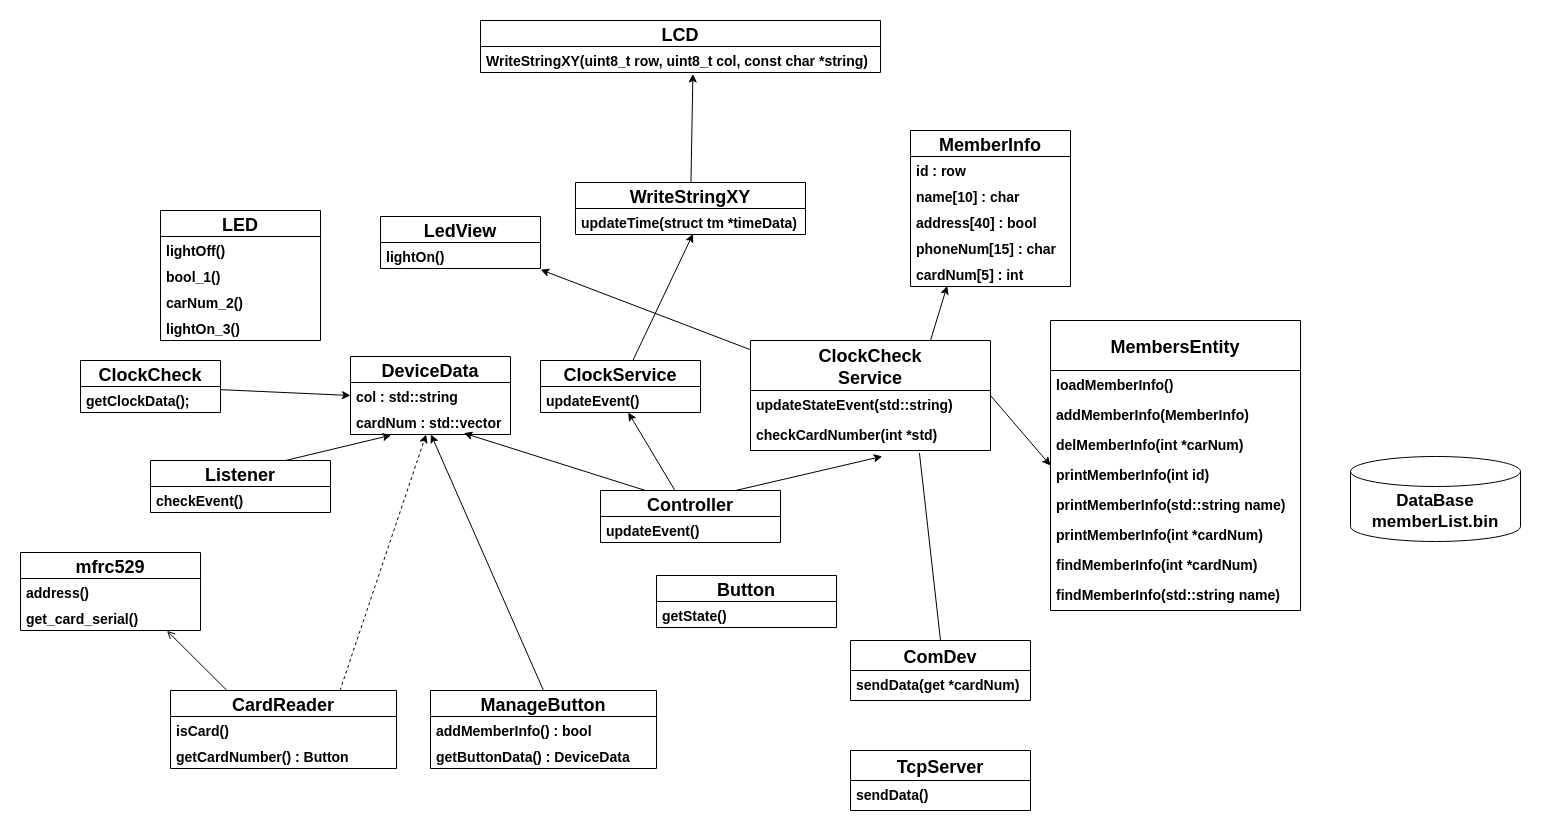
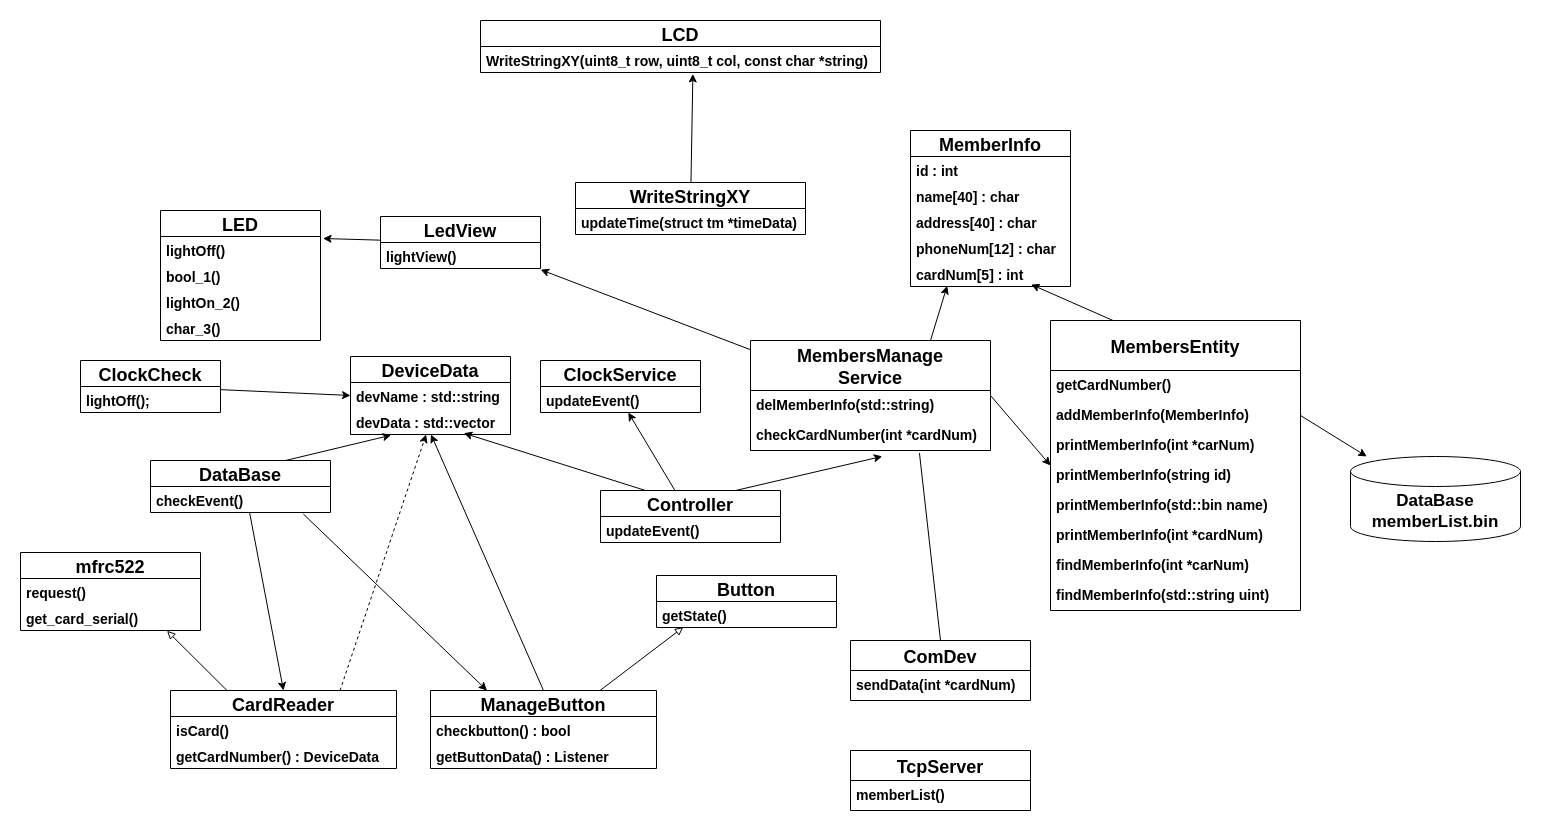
node "id : row": label "id : row" -> "id : int"
node "name[10] : char": label "name[10] : char" -> "name[40] : char"
node "address[40] : bool": label "address[40] : bool" -> "address[40] : char"
edge "LedView" -> "lightOff()": added
node "phoneNum[15] : char": label "phoneNum[15] : char" -> "phoneNum[12] : char"
node "lightOn()": label "lightOn()" -> "lightView()"
edge "ClockService" -> "updateTime(struct tm *timeData)": removed
node "carNum_2()": label "carNum_2()" -> "lightOn_2()"
edge "MembersEntity" -> "cardNum[5] : int": added
node "lightOn_3()": label "lightOn_3()" -> "char_3()"
node "ClockCheck Service": label "ClockCheck Service" -> "MembersManage Service"
node "loadMemberInfo()": label "loadMemberInfo()" -> "getCardNumber()"
node "col : std::string": label "col : std::string" -> "devName : std::string"
node "getClockData();": label "getClockData();" -> "lightOff();"
node "updateStateEvent(std::string)": label "updateStateEvent(std::string)" -> "delMemberInfo(std::string)"
node "cardNum : std::vector": label "cardNum : std::vector" -> "devData : std::vector"
edge "addMemberInfo(MemberInfo)" -> "DataBase memberList.bin": added
node "checkCardNumber(int *std)": label "checkCardNumber(int *std)" -> "checkCardNumber(int *cardNum)"
node "delMemberInfo(int *carNum)": label "delMemberInfo(int *carNum)" -> "printMemberInfo(int *carNum)"
node "Listener": label "Listener" -> "DataBase"
node "printMemberInfo(int id)": label "printMemberInfo(int id)" -> "printMemberInfo(string id)"
node "printMemberInfo(std::string name)": label "printMemberInfo(std::string name)" -> "printMemberInfo(std::bin name)"
node "findMemberInfo(int *cardNum)": label "findMemberInfo(int *cardNum)" -> "findMemberInfo(int *carNum)"
node "mfrc529": label "mfrc529" -> "mfrc522"
node "address()": label "address()" -> "request()"
node "findMemberInfo(std::string name)": label "findMemberInfo(std::string name)" -> "findMemberInfo(std::string uint)"
edge "checkEvent()" -> "CardReader": added
edge "checkEvent()" -> "ManageButton": added
edge "CardReader" -> "get_card_serial()": arrowhead open -> block
edge "ManageButton" -> "getState()": added
node "sendData(get *cardNum)": label "sendData(get *cardNum)" -> "sendData(int *cardNum)"
node "addMemberInfo() : bool": label "addMemberInfo() : bool" -> "checkbutton() : bool"
node "getCardNumber() : Button": label "getCardNumber() : Button" -> "getCardNumber() : DeviceData"
node "getButtonData() : DeviceData": label "getButtonData() : DeviceData" -> "getButtonData() : Listener"
node "sendData()": label "sendData()" -> "memberList()"
